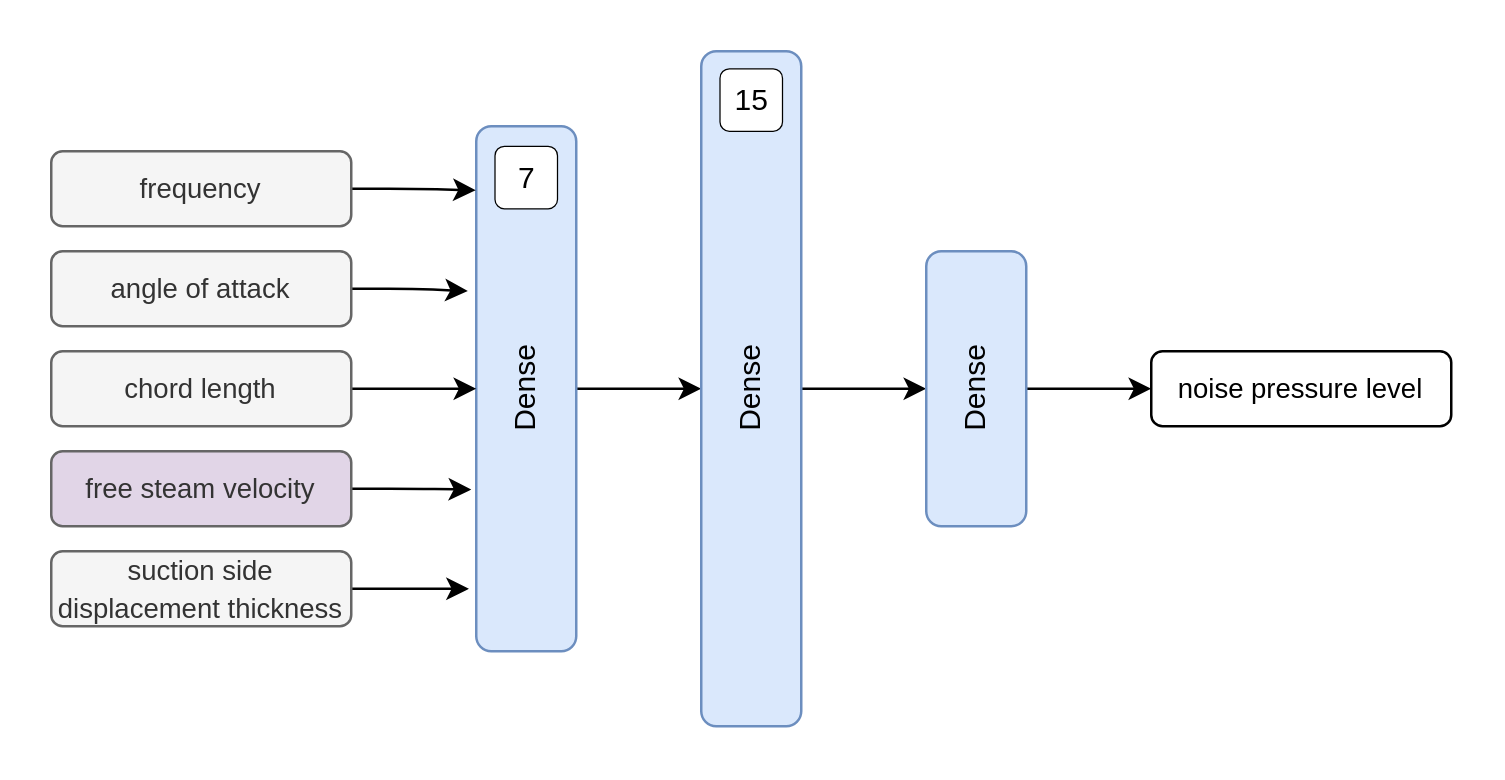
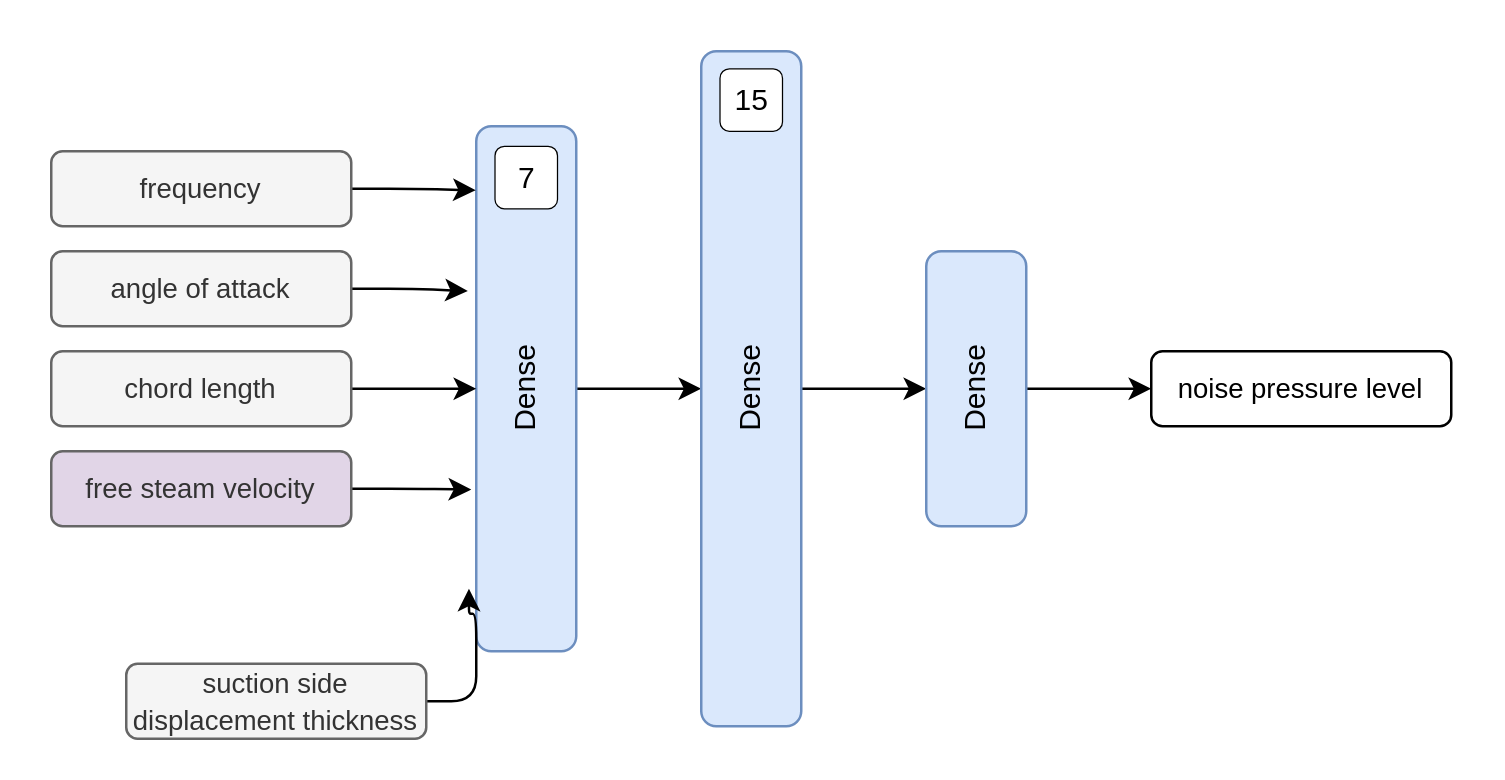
node "suction side displacement thickness": moved (201, 589) -> (276, 701)
